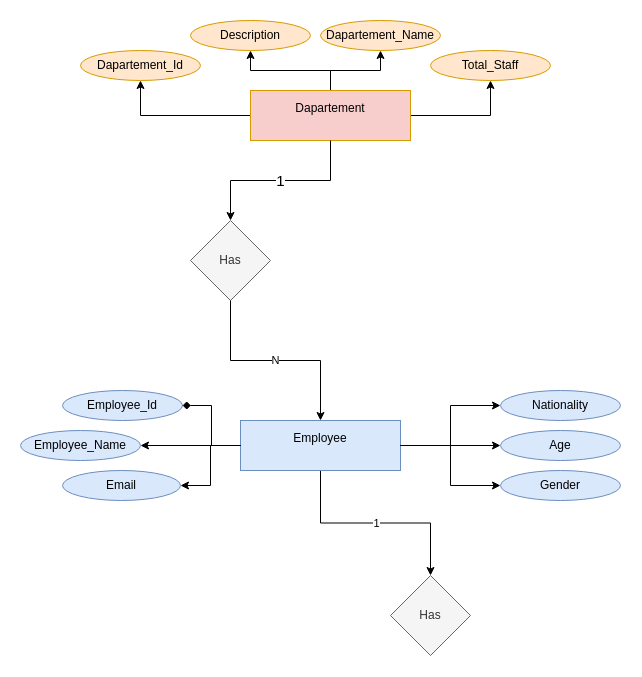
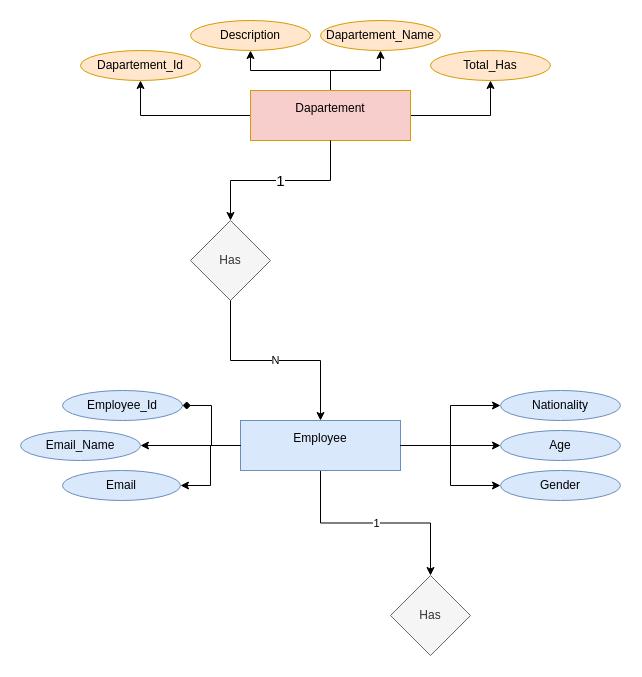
node "Total_Staff": label "Total_Staff" -> "Total_Has"
node "Employee_Name": label "Employee_Name" -> "Email_Name"
